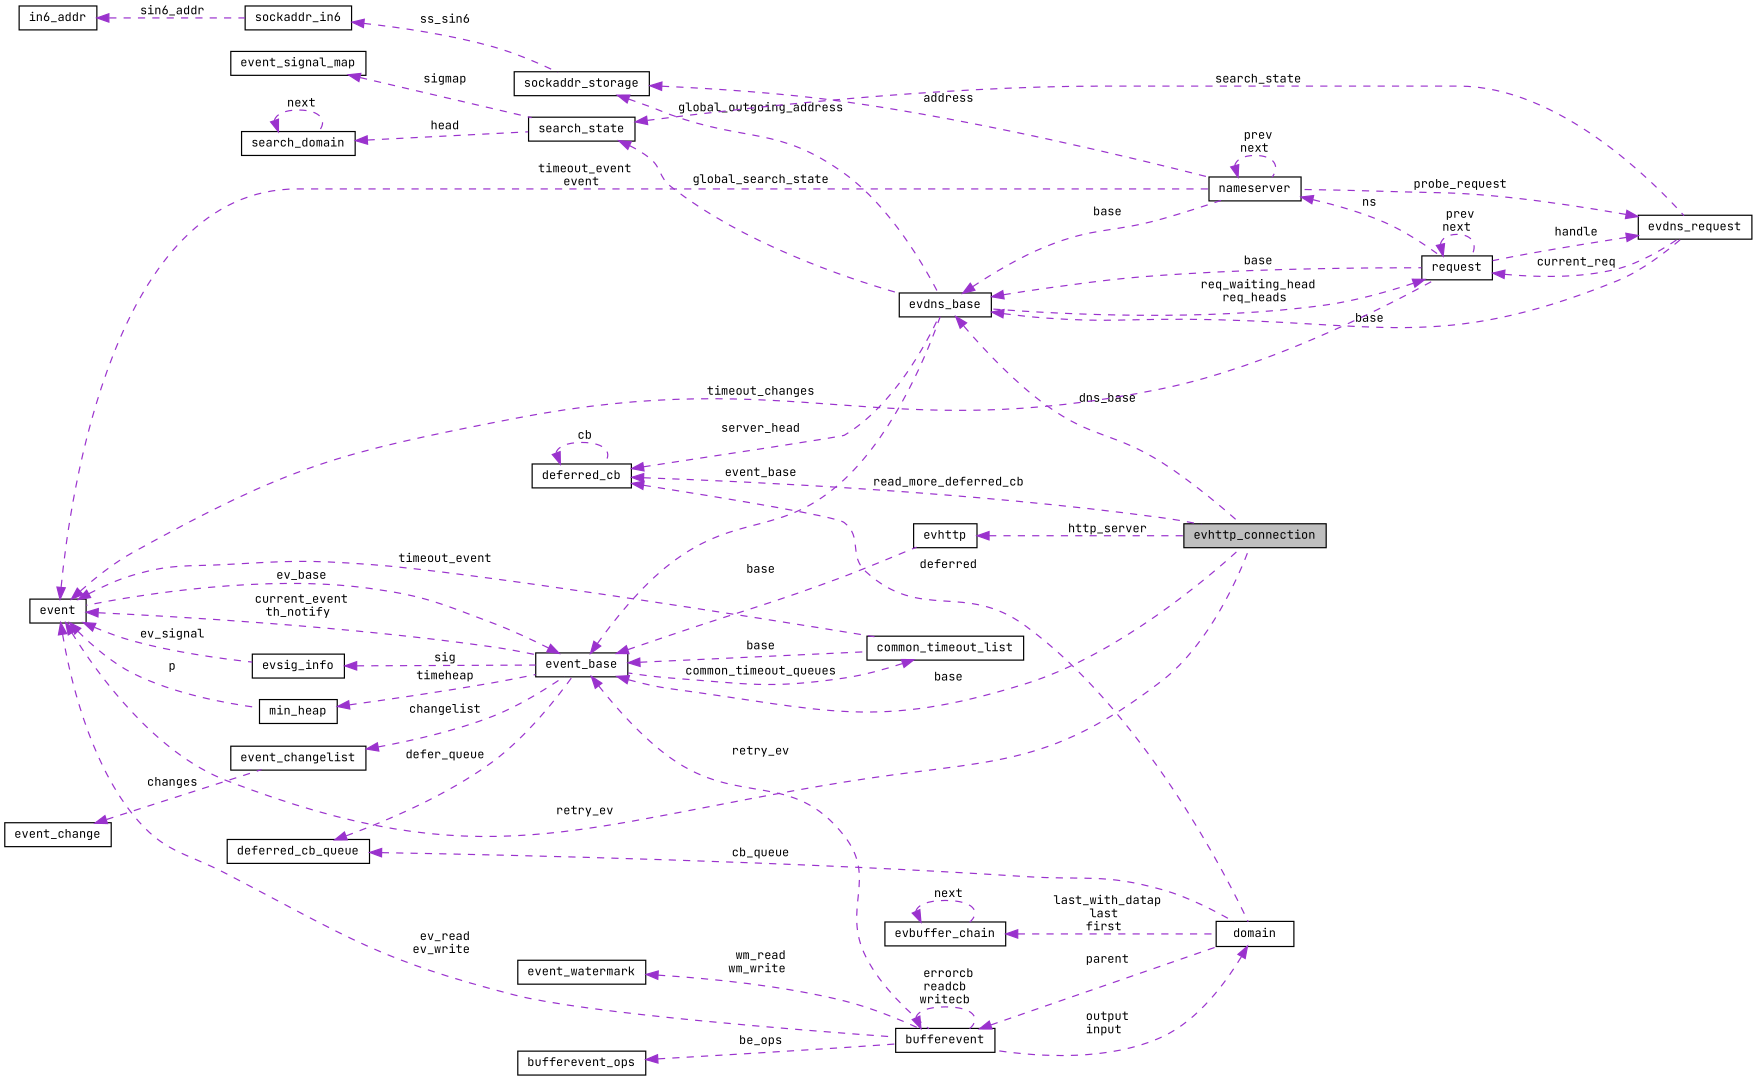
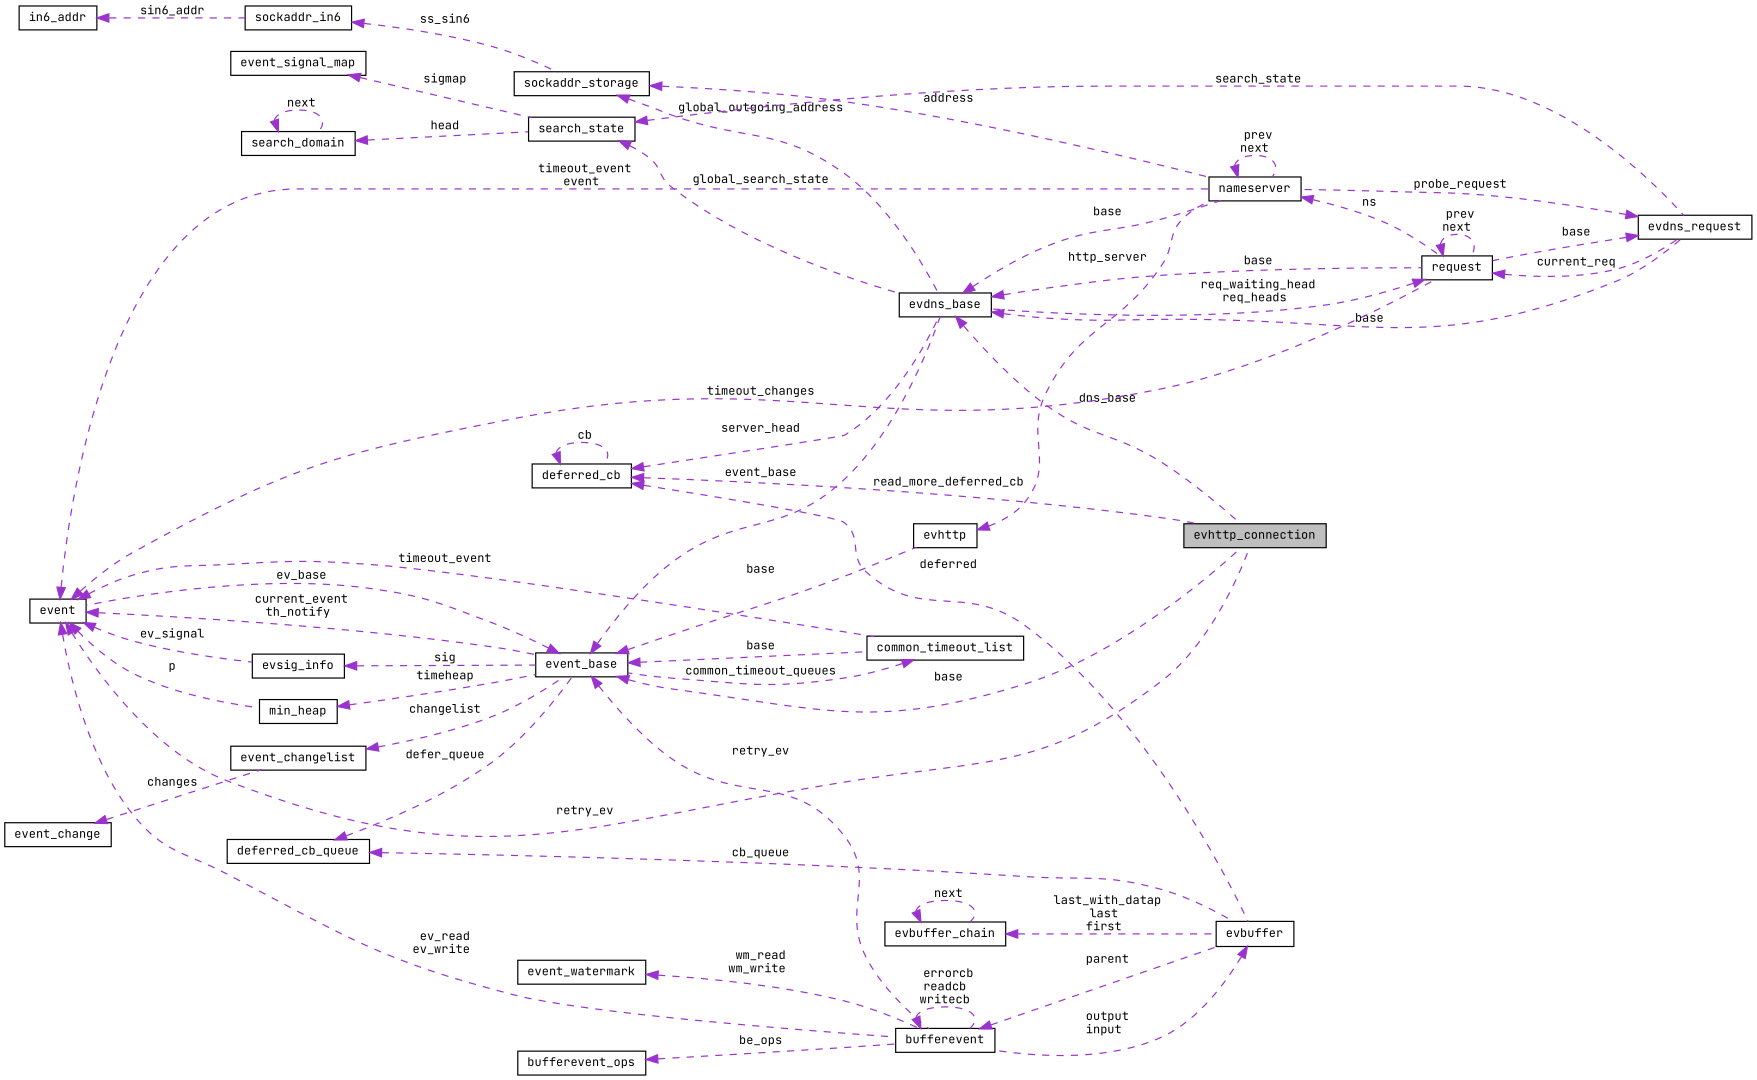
edge "request" -> "evdns_request": label " handle" -> " base"
edge "evhttp_connection" -> "evhttp": now "nameserver" -> "evhttp"
node "domain": label "domain" -> "evbuffer"
